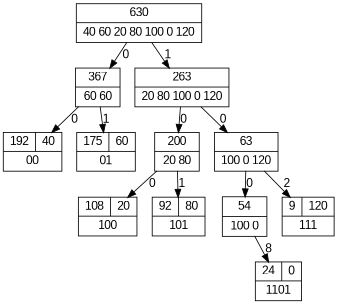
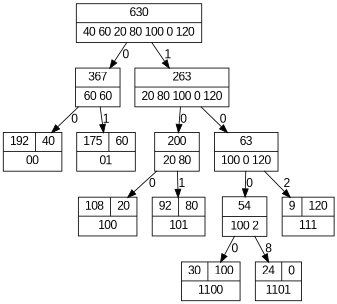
node "54": text "100 0" -> "100 2"
node "30": added
